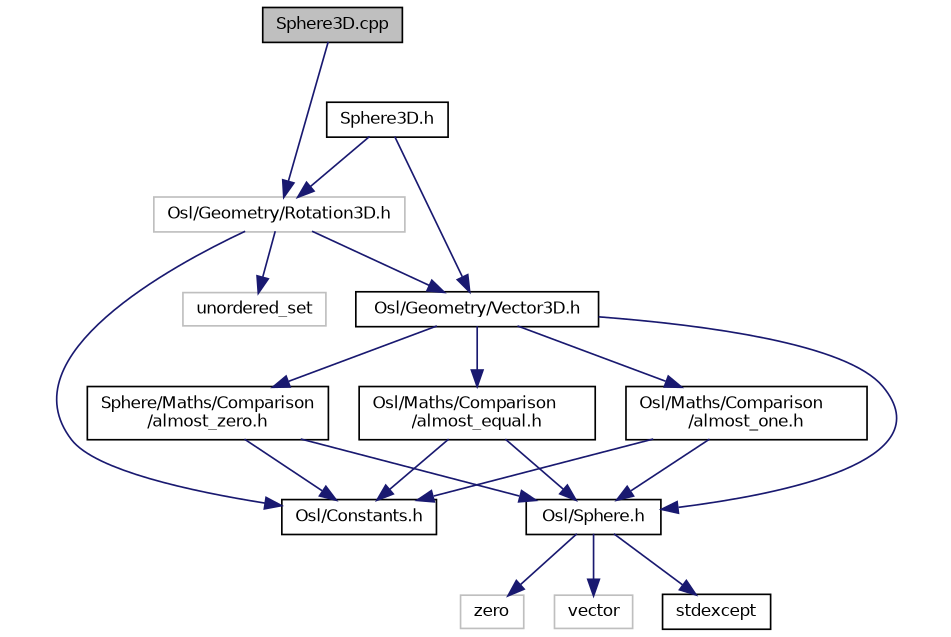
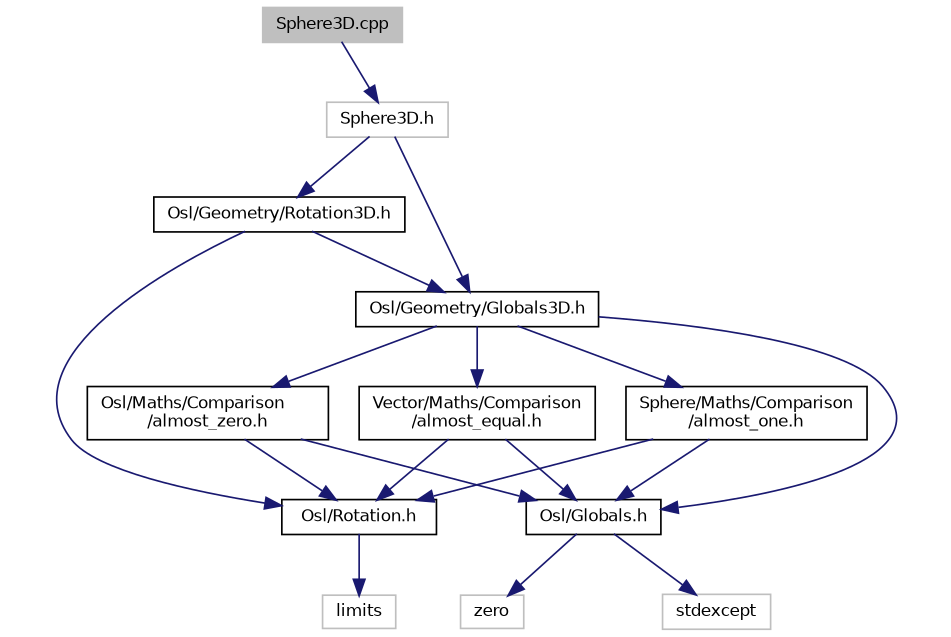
node "Sphere3D.cpp": color black -> grey75
edge "Sphere3D.cpp" -> "Osl/Geometry/Rotation3D.h": now "Sphere3D.cpp" -> "Sphere3D.h"
node "Sphere3D.h": color black -> grey75
node "Osl/Geometry/Rotation3D.h": color grey75 -> black
node "unordered_set": removed
node "Osl/Geometry/Vector3D.h": label "Osl/Geometry/Vector3D.h" -> "Osl/Geometry/Globals3D.h"
node "Sphere/Maths/Comparison /almost_zero.h": label "Sphere/Maths/Comparison /almost_zero.h" -> "Osl/Maths/Comparison /almost_zero.h"
node "Osl/Maths/Comparison /almost_equal.h": label "Osl/Maths/Comparison /almost_equal.h" -> "Vector/Maths/Comparison /almost_equal.h"
node "Osl/Maths/Comparison /almost_one.h": label "Osl/Maths/Comparison /almost_one.h" -> "Sphere/Maths/Comparison /almost_one.h"
node "Osl/Constants.h": label "Osl/Constants.h" -> "Osl/Rotation.h"
node "Osl/Sphere.h": label "Osl/Sphere.h" -> "Osl/Globals.h"
node "limits": added
node "vector": removed
node "stdexcept": color black -> grey75
